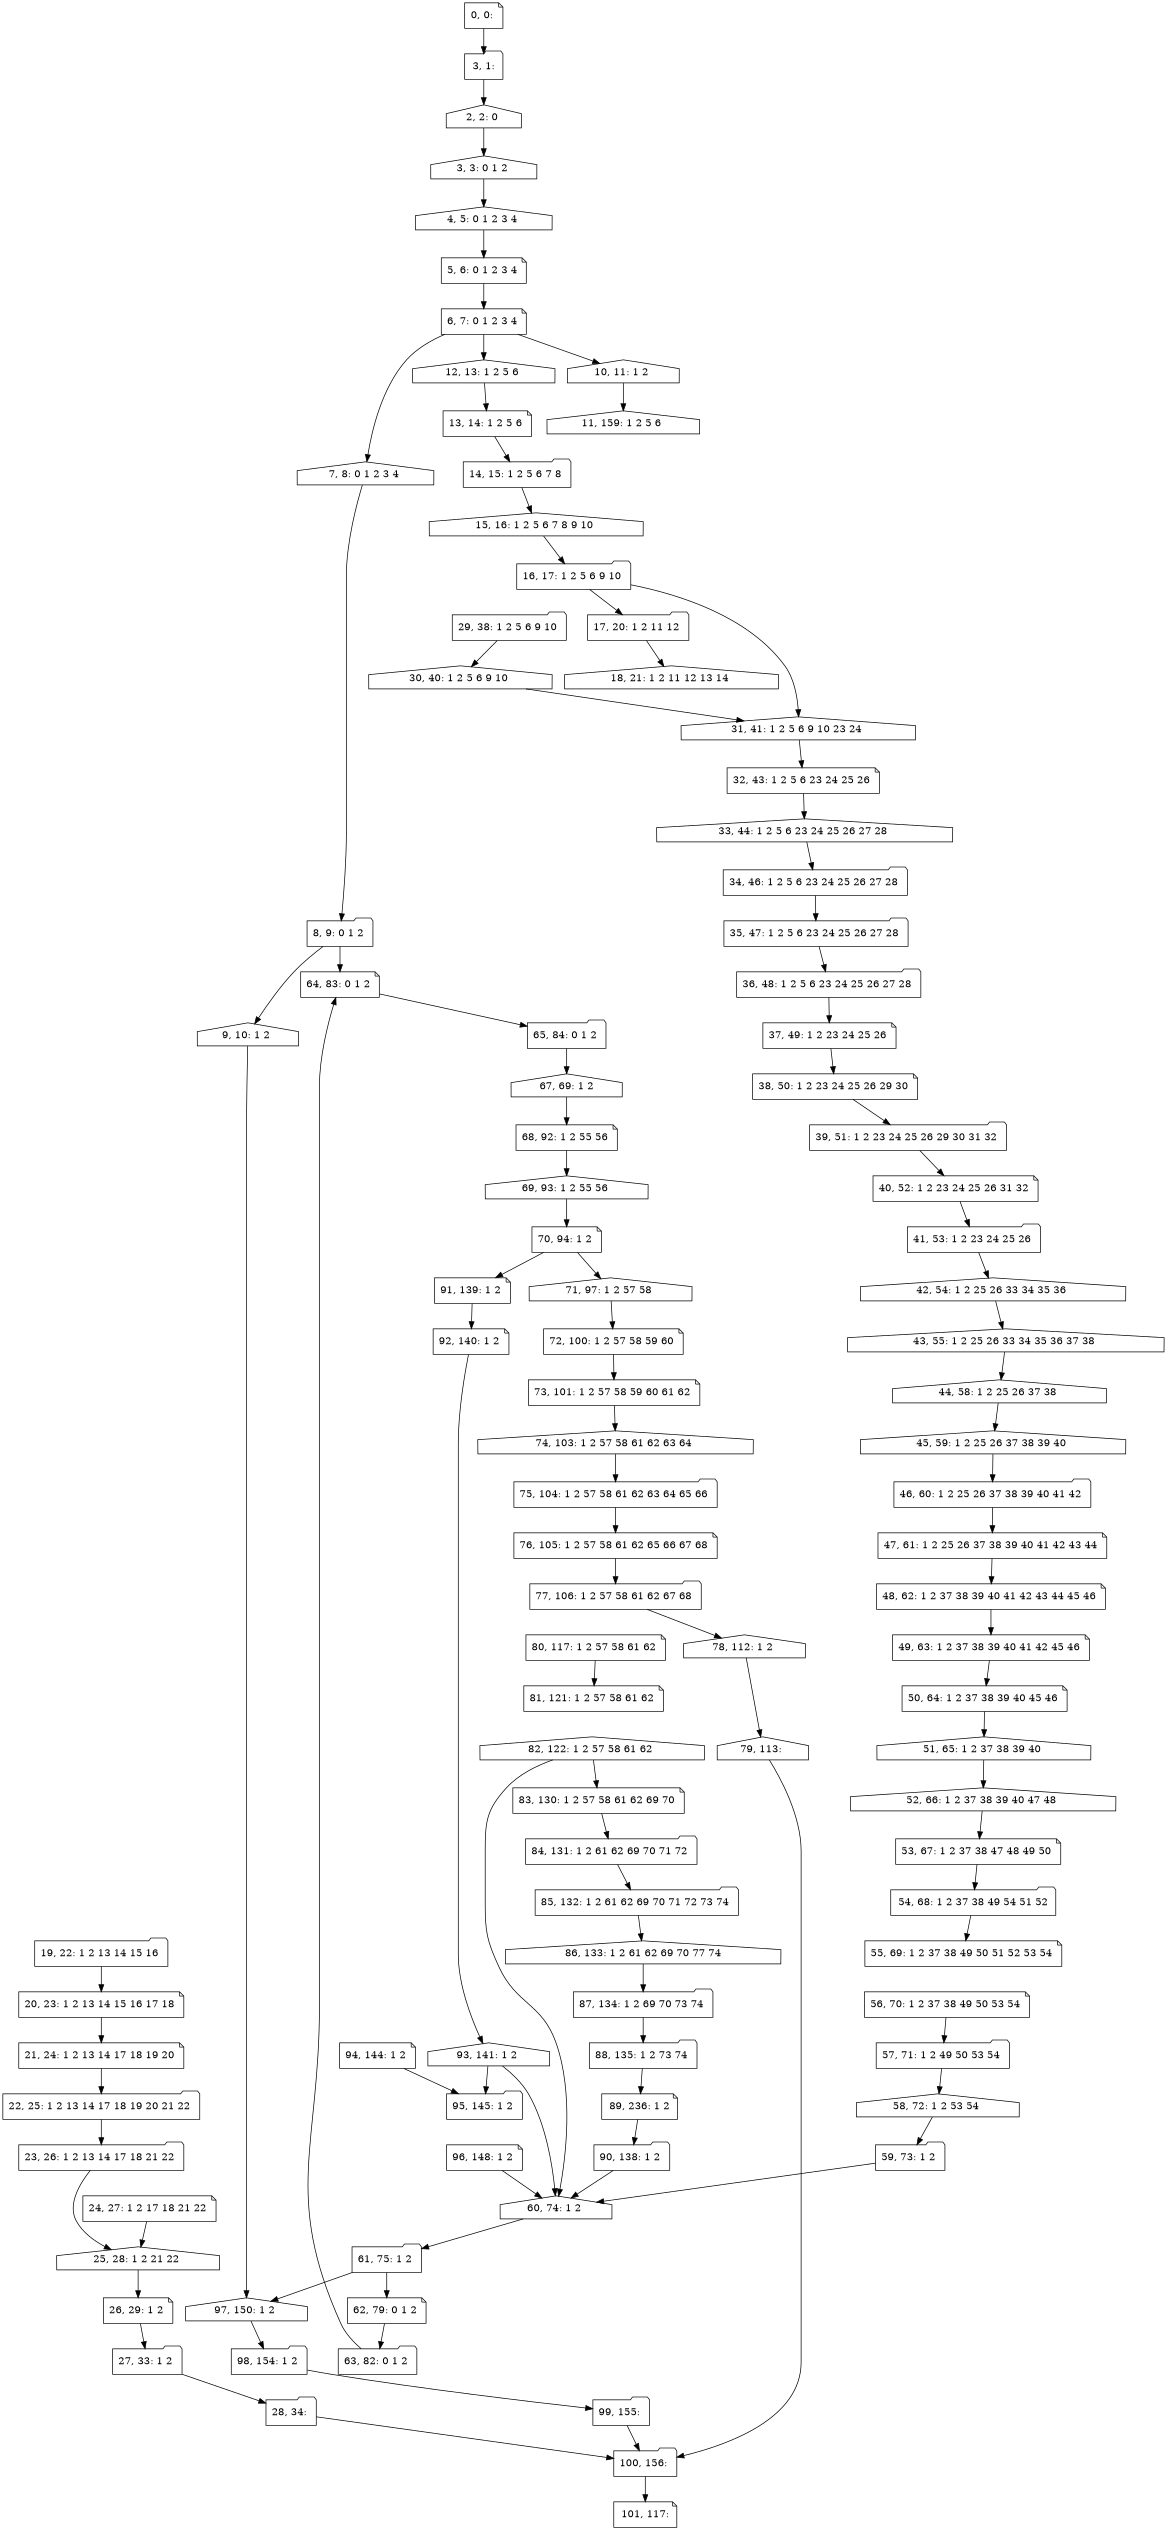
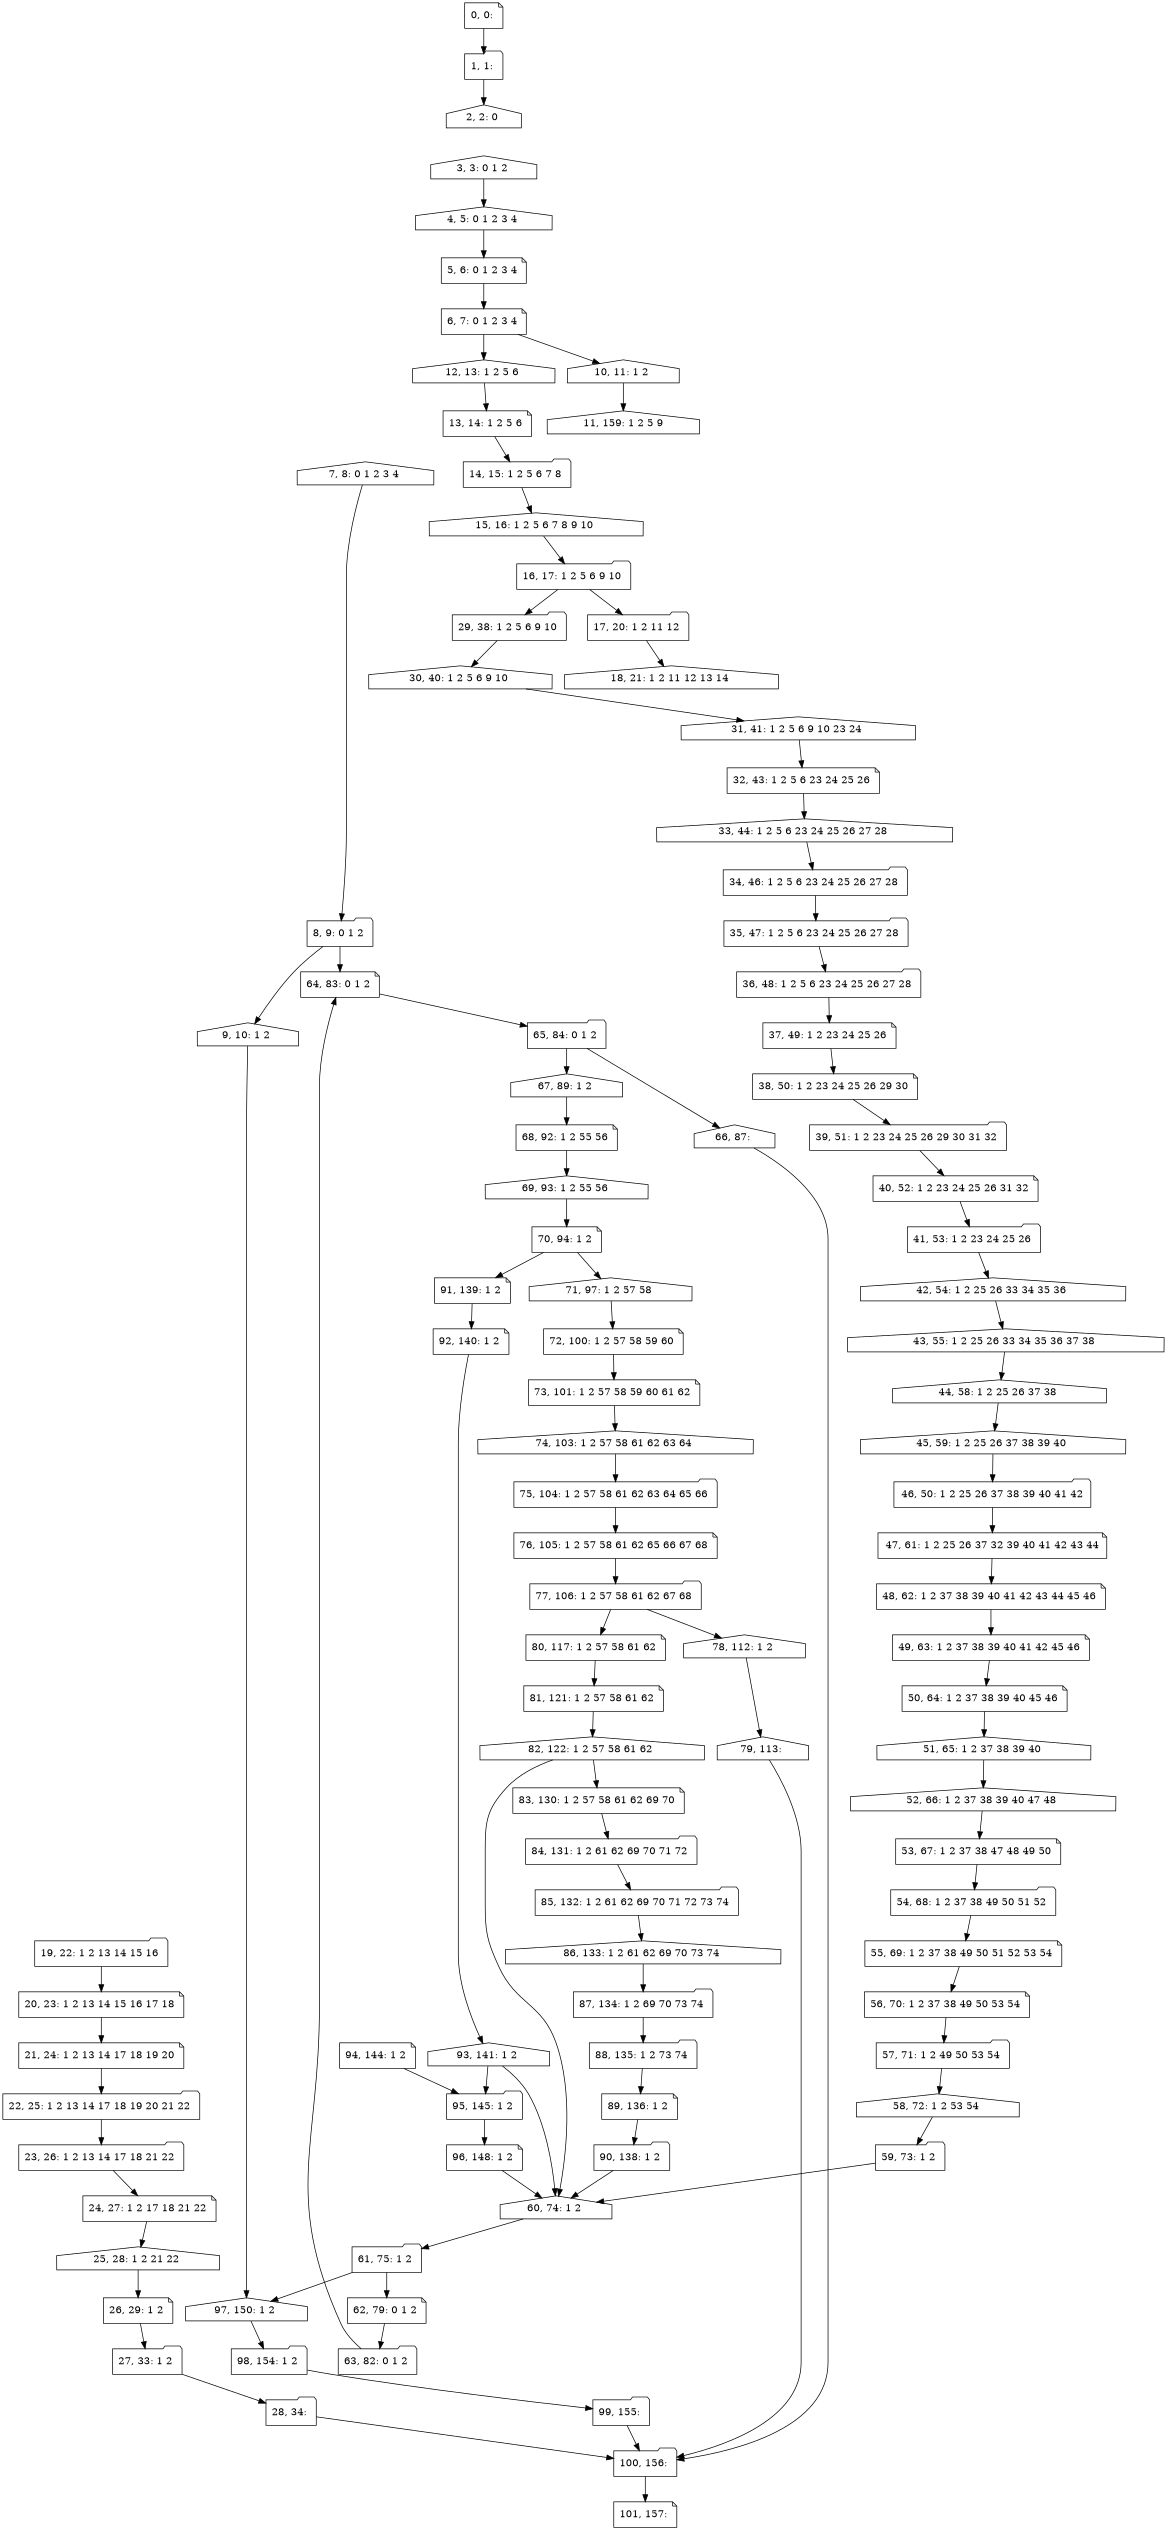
node "3, 1:": label "3, 1:" -> "1, 1:"
edge "2, 2: 0" -> "3, 3: 0 1 2": removed
edge "6, 7: 0 1 2 3 4" -> "7, 8: 0 1 2 3 4": removed
node "11, 159: 1 2 5 6": label "11, 159: 1 2 5 6" -> "11, 159: 1 2 5 9"
edge "16, 17: 1 2 5 6 9 10" -> "31, 41: 1 2 5 6 9 10 23 24": now "16, 17: 1 2 5 6 9 10" -> "29, 38: 1 2 5 6 9 10"
node "67, 69: 1 2": label "67, 69: 1 2" -> "67, 89: 1 2"
node "66, 87:": added
node "46, 60: 1 2 25 26 37 38 39 40 41 42": label "46, 60: 1 2 25 26 37 38 39 40 41 42" -> "46, 50: 1 2 25 26 37 38 39 40 41 42"
node "47, 61: 1 2 25 26 37 38 39 40 41 42 43 44": label "47, 61: 1 2 25 26 37 38 39 40 41 42 43 44" -> "47, 61: 1 2 25 26 37 32 39 40 41 42 43 44"
edge "77, 106: 1 2 57 58 61 62 67 68" -> "80, 117: 1 2 57 58 61 62": added
edge "81, 121: 1 2 57 58 61 62" -> "82, 122: 1 2 57 58 61 62": added
node "54, 68: 1 2 37 38 49 54 51 52": label "54, 68: 1 2 37 38 49 54 51 52" -> "54, 68: 1 2 37 38 49 50 51 52"
node "86, 133: 1 2 61 62 69 70 77 74": label "86, 133: 1 2 61 62 69 70 77 74" -> "86, 133: 1 2 61 62 69 70 73 74"
edge "55, 69: 1 2 37 38 49 50 51 52 53 54" -> "56, 70: 1 2 37 38 49 50 53 54": added
node "89, 236: 1 2": label "89, 236: 1 2" -> "89, 136: 1 2"
edge "95, 145: 1 2" -> "96, 148: 1 2": added
edge "23, 26: 1 2 13 14 17 18 21 22" -> "25, 28: 1 2 21 22": now "23, 26: 1 2 13 14 17 18 21 22" -> "24, 27: 1 2 17 18 21 22"
node "101, 117:": label "101, 117:" -> "101, 157:"
